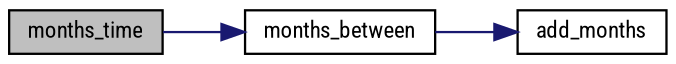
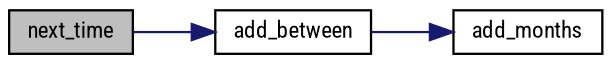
node "months_time": label "months_time" -> "next_time"
node "months_between": label "months_between" -> "add_between"
